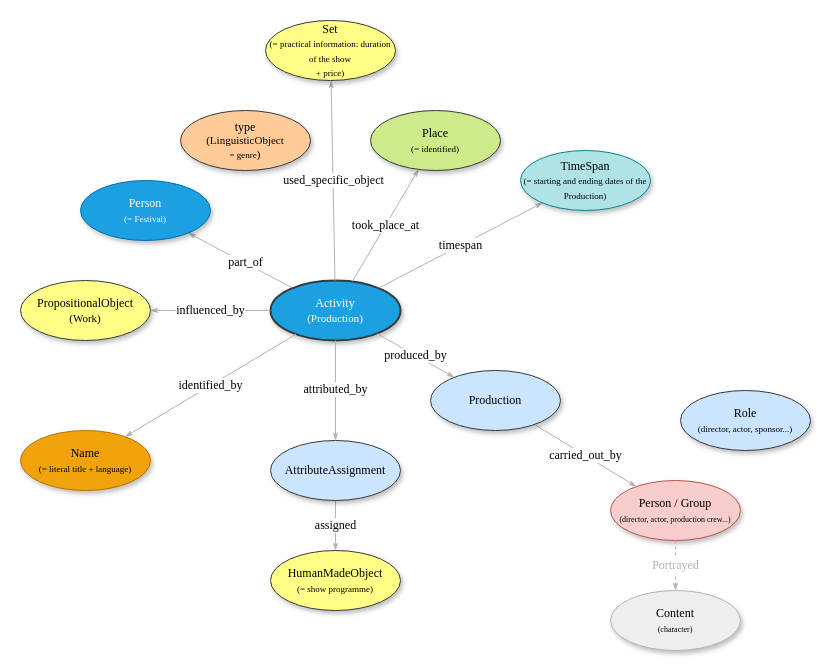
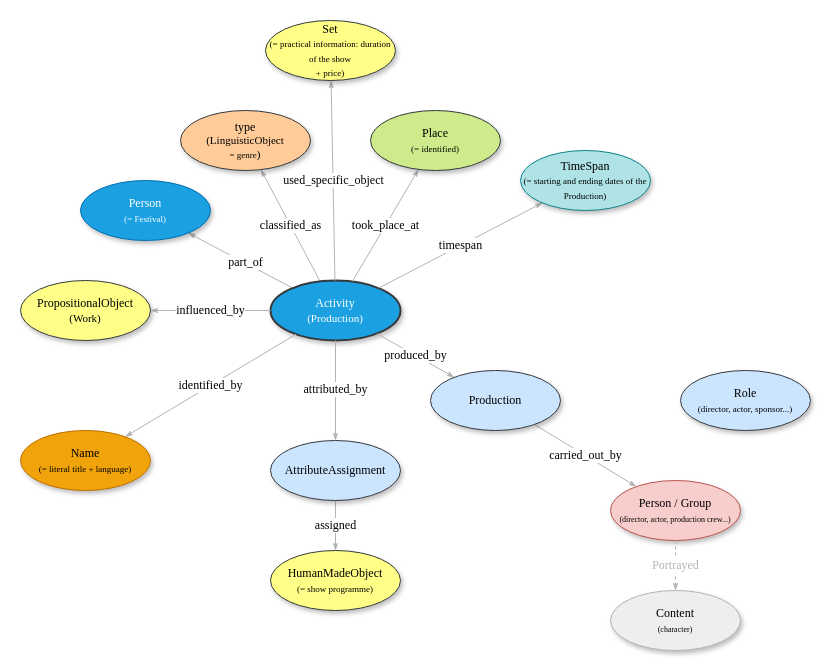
edge "Activity (Production)" -> "type (LinguisticObject = genre)": added, label "classified_as"
node "Role (director, actor, sponsor...)": moved (746, 421) -> (746, 401)
